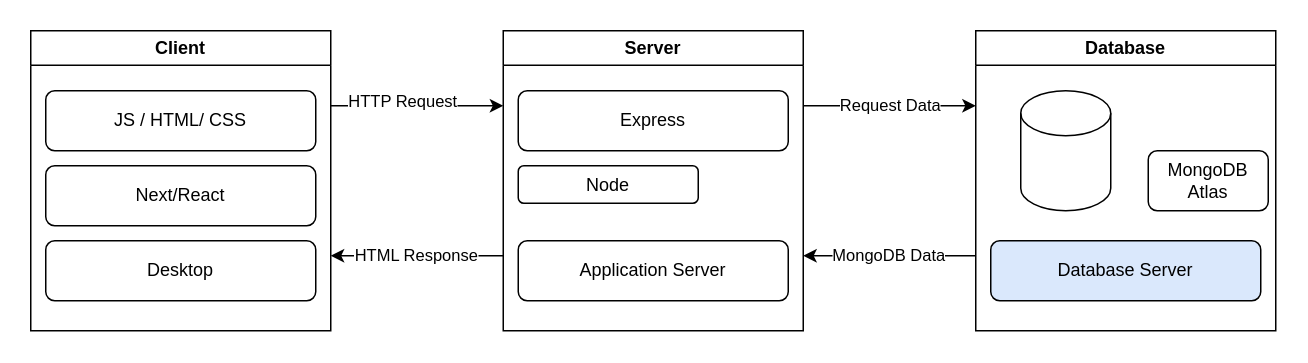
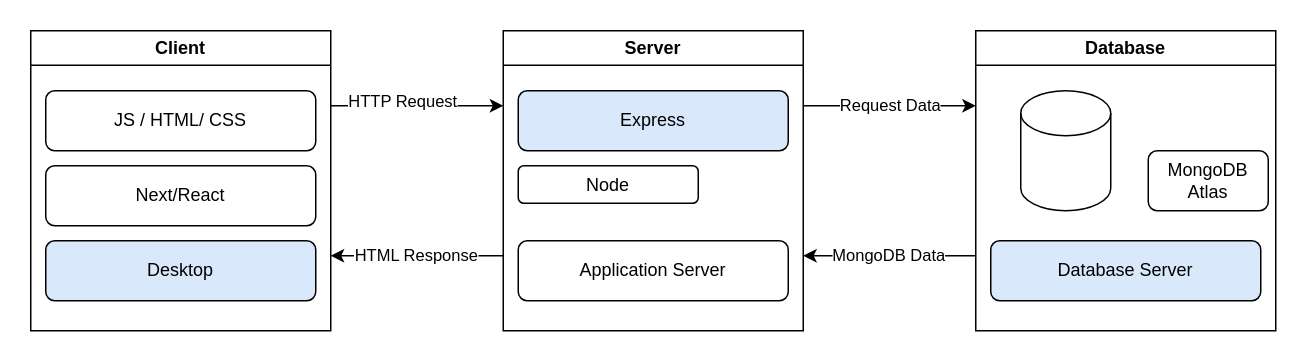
node "Express": fillcolor #ffffff -> #dae8fc
node "Desktop": fillcolor #ffffff -> #dae8fc
